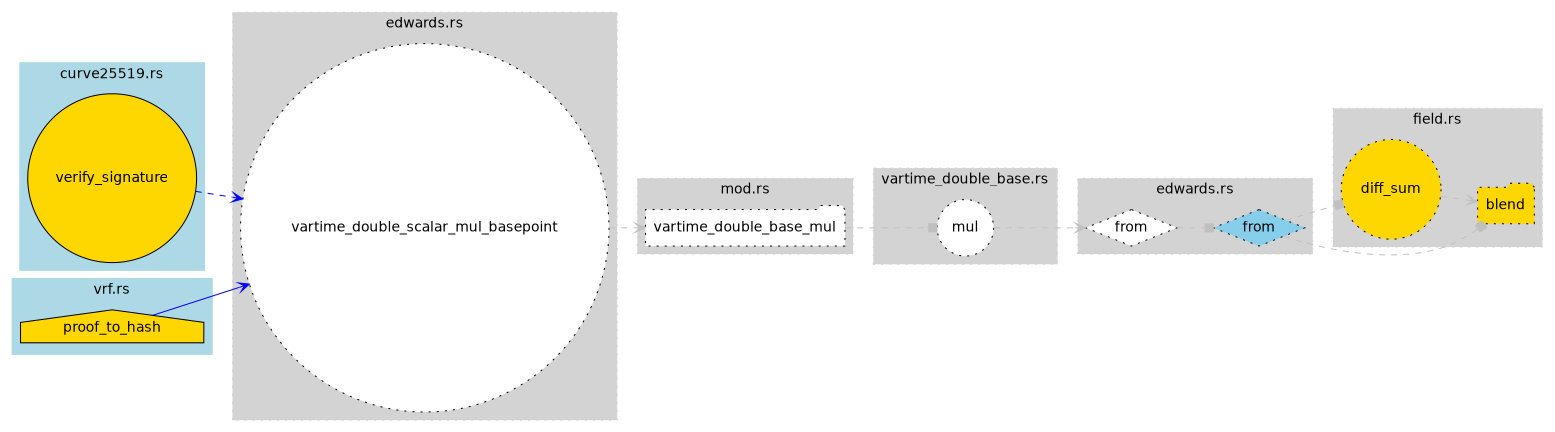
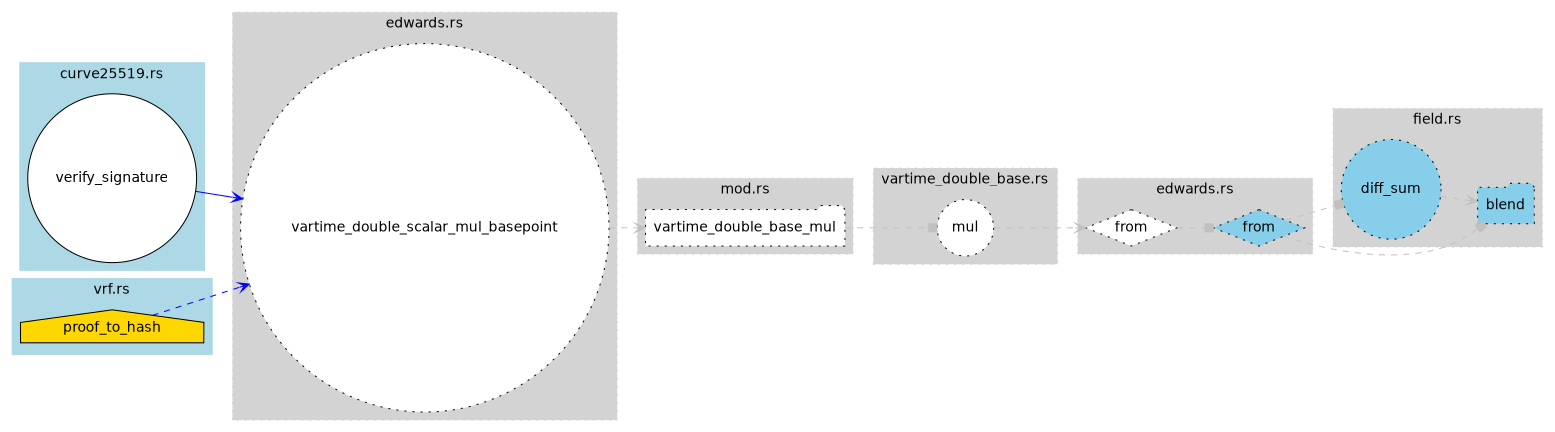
node "verify_signature": fillcolor gold -> white
node "diff_sum": fillcolor gold -> skyblue
edge "verify_signature" -> "vartime_double_scalar_mul_basepoint": style dashed -> solid
node "blend": fillcolor gold -> skyblue
edge "proof_to_hash" -> "vartime_double_scalar_mul_basepoint": style solid -> dashed
